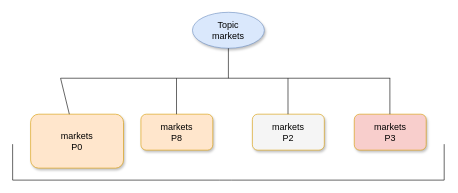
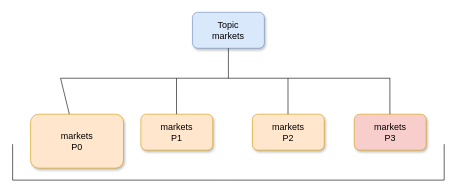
node "Topic markets": shape ellipse -> rounded rectangle
node "markets P8": label "markets P8" -> "markets P1"
node "markets P2": fillcolor #f5f5f5 -> #ffe6cc
